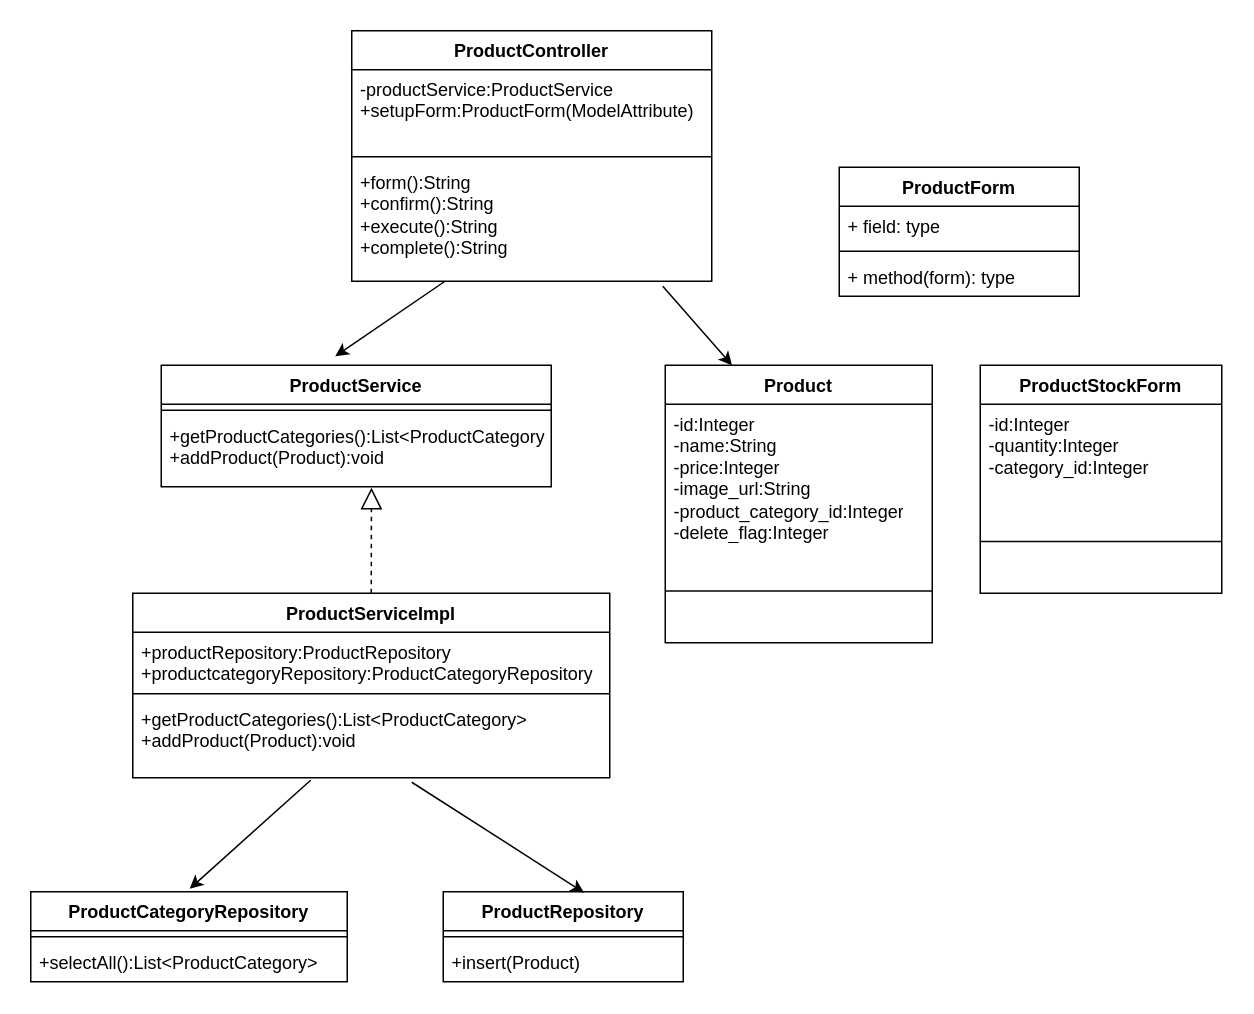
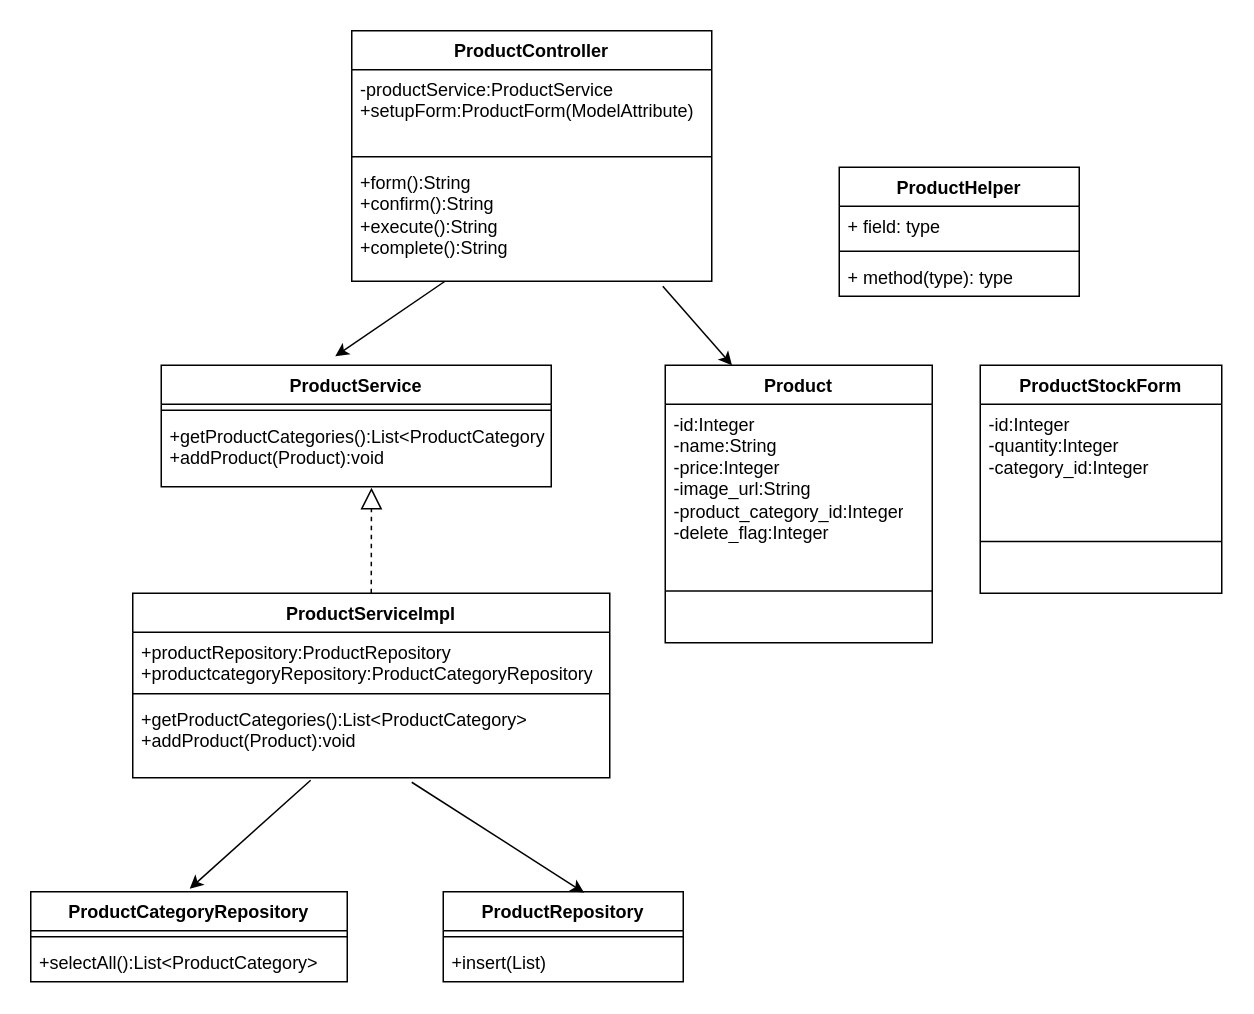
node "ProductForm": label "ProductForm" -> "ProductHelper"
node "+ method(form): type": label "+ method(form): type" -> "+ method(type): type"
node "+insert(Product)": label "+insert(Product)" -> "+insert(List)"
